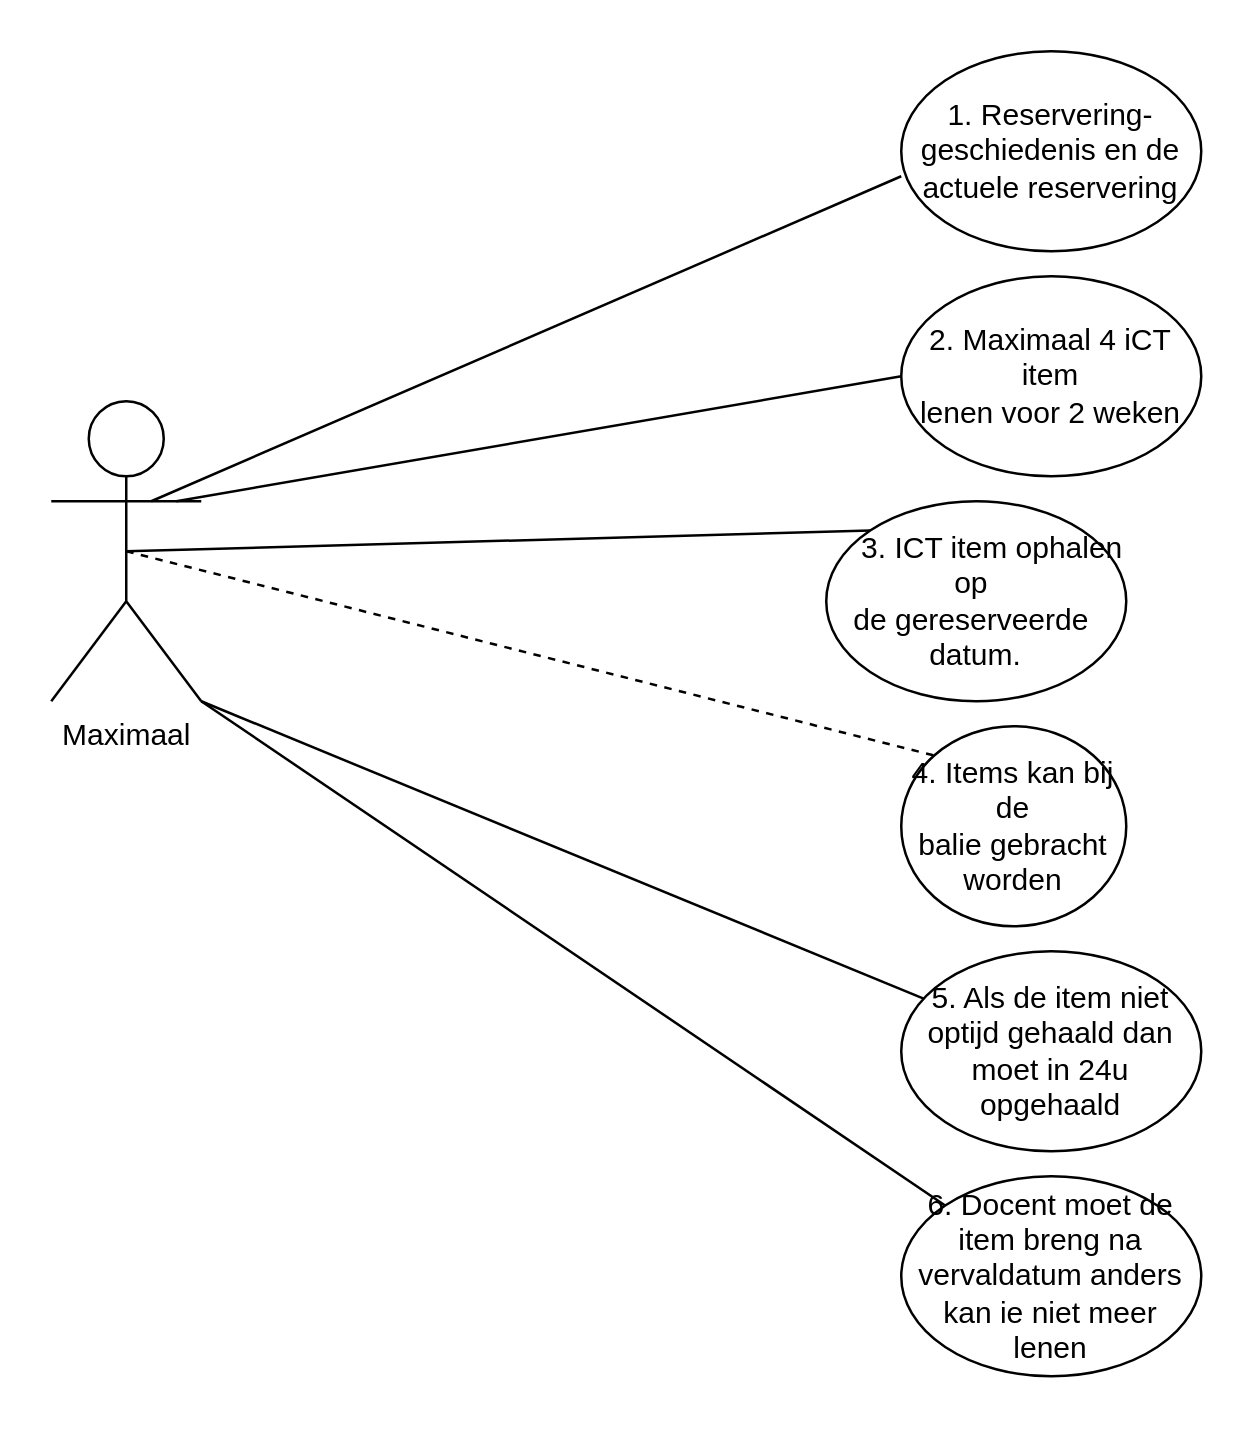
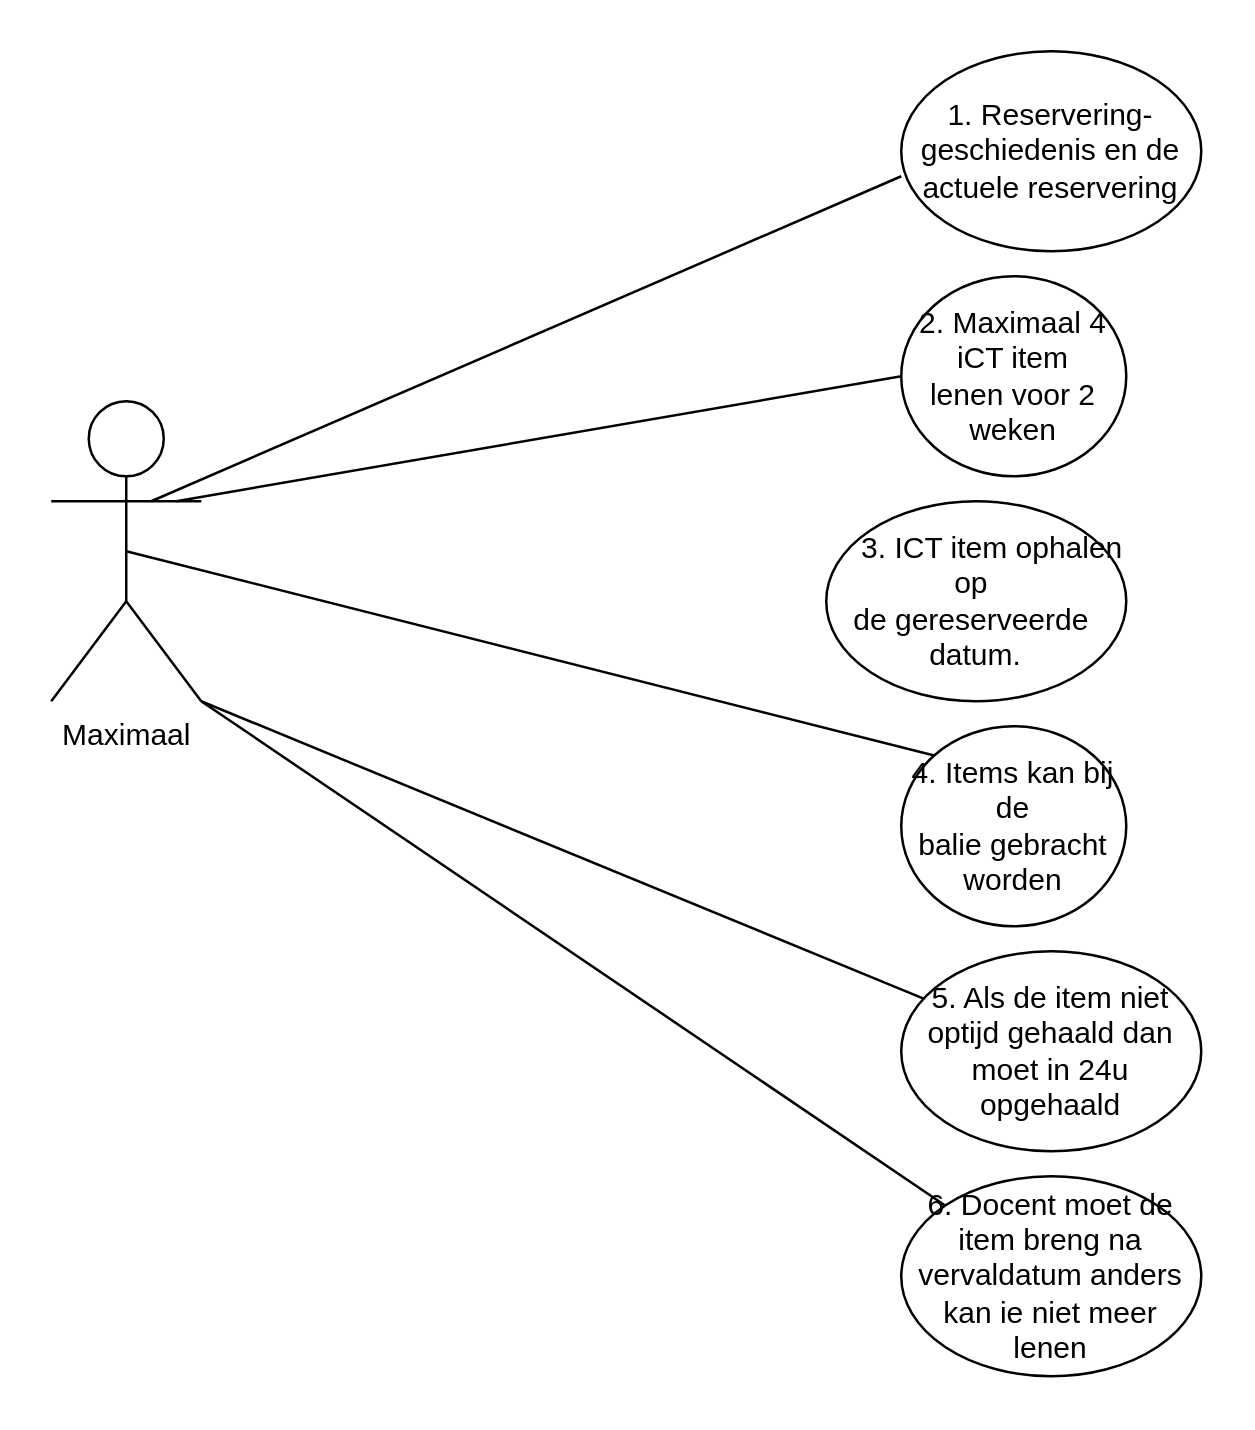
node "2. Maximaal 4 iCT item lenen voor 2 weken": size 300x200 -> 225x200
edge "Maximaal" -- "3. ICT item ophalen op de gereserveerde datum.": removed
edge "Maximaal" -- "4. Items kan bij de balie gebracht worden": style dashed -> solid
